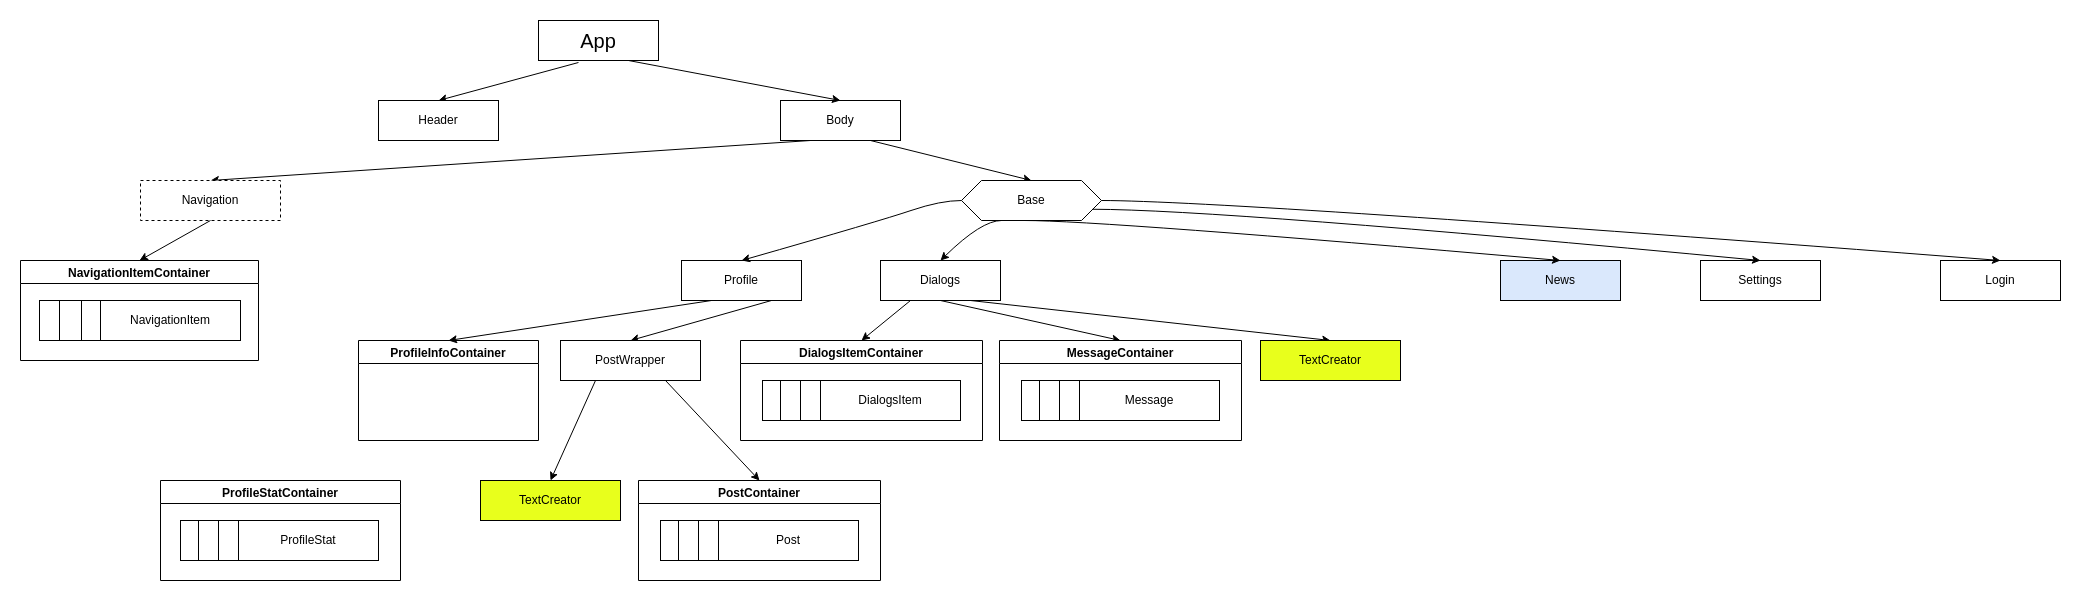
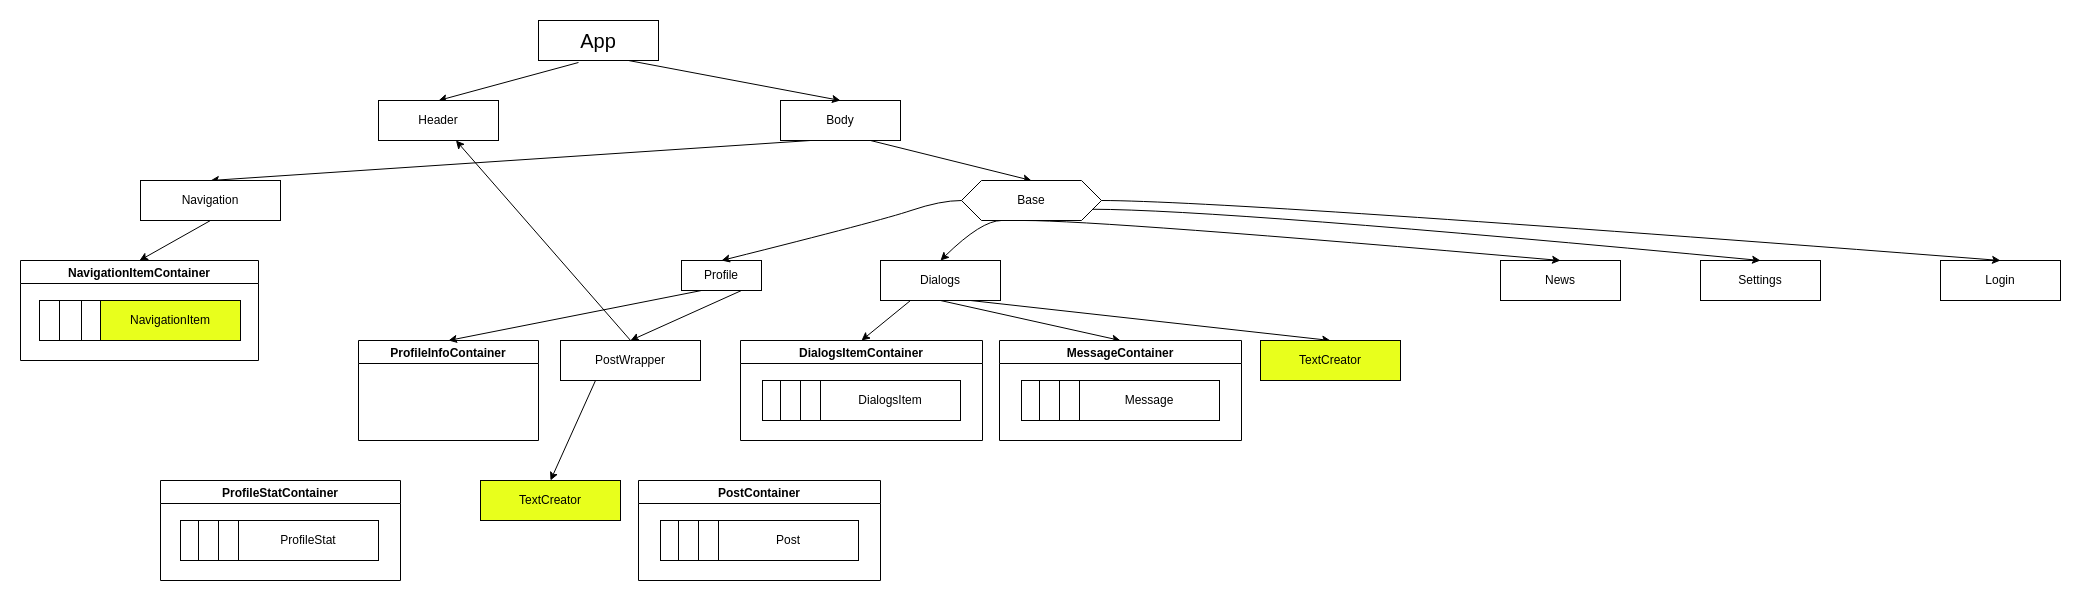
node "Navigation": style dashed -> solid
node "Profile": size 120x40 -> 80x30
node "News": fillcolor #dae8fc -> #ffffff
node "NavigationItem": fillcolor #ffffff -> #e8ff1c
edge "PostWrapper" -> "PostContainer": now "PostWrapper" -> "Header"
